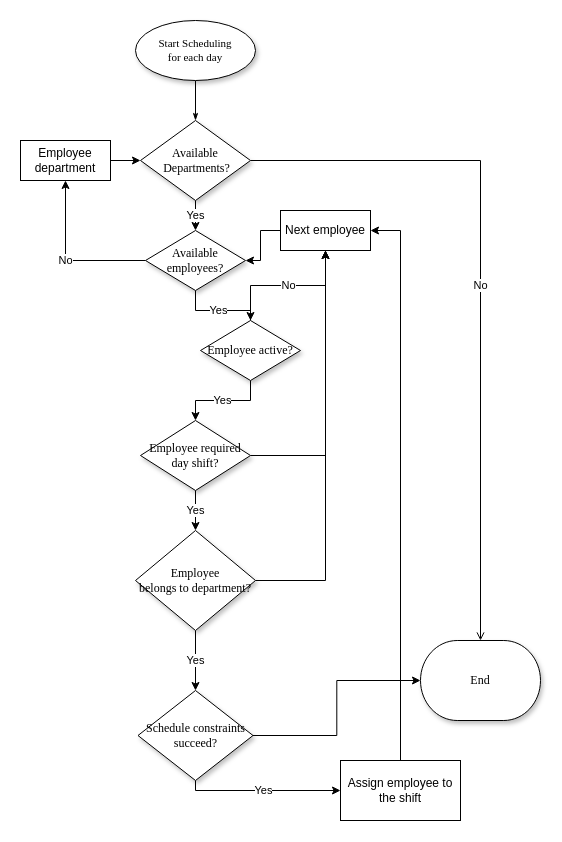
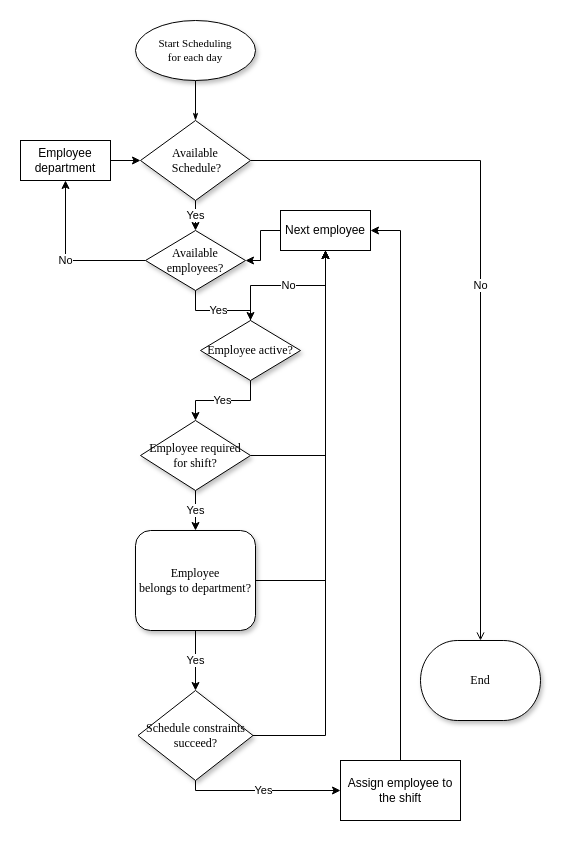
node "Available Departments?": label "Available Departments?" -> "Available Schedule?"
node "Employee required day shift?": label "Employee required day shift?" -> "Employee required for shift?"
node "Employee belongs to department?": shape diamond -> rounded rectangle
edge "Schedule constraints succeed?" -> "End": now "Schedule constraints succeed?" -> "Next employee"
